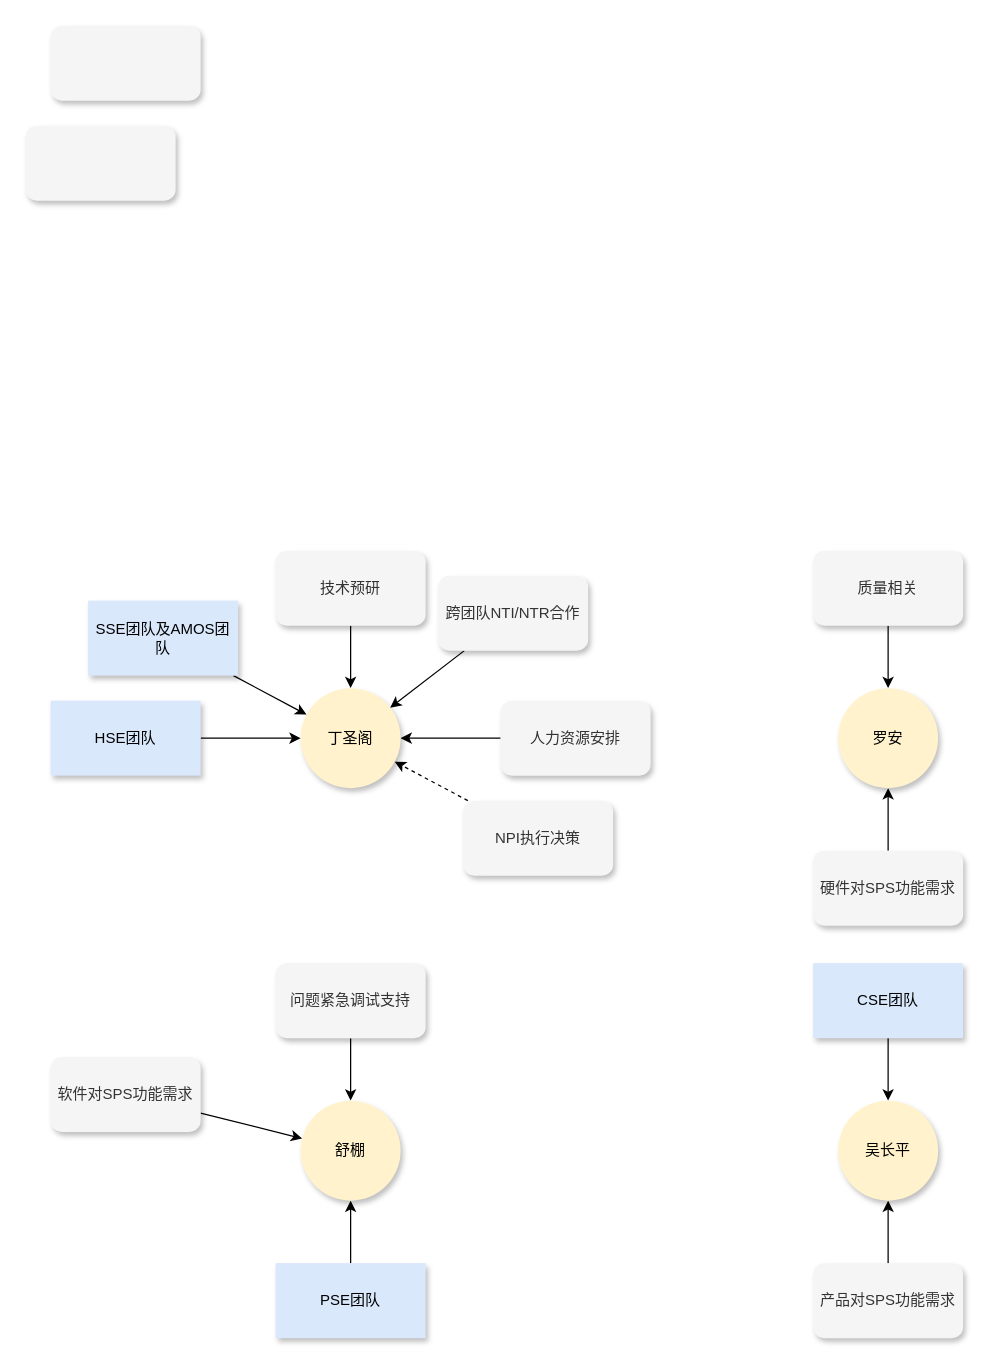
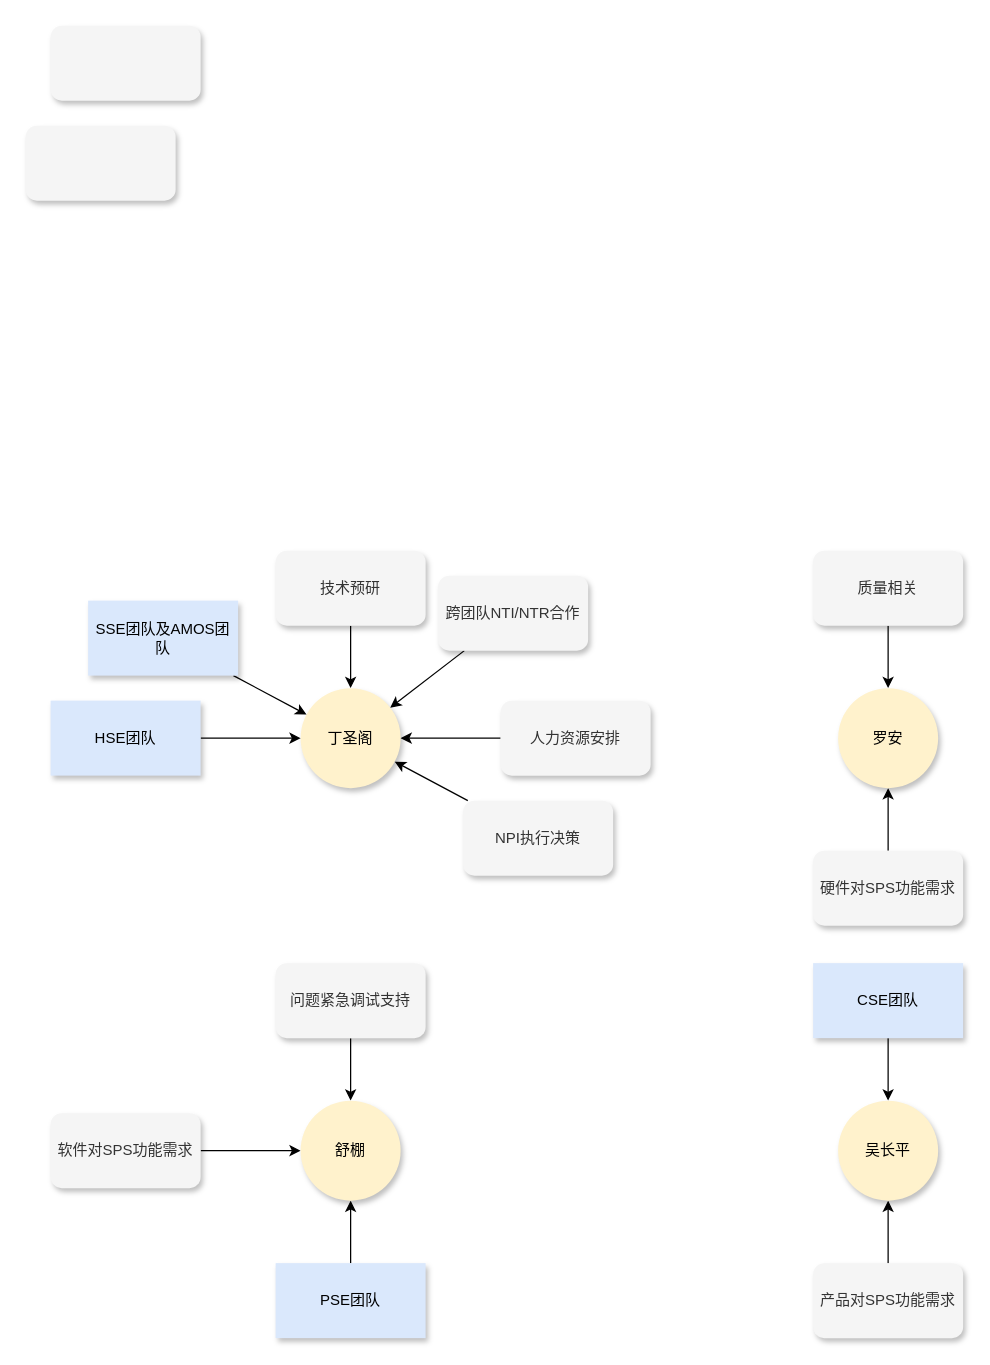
edge "NPI执行决策" -> "丁圣阁": style dashed -> solid
node "软件对SPS功能需求": moved (126, 1094) -> (126, 1151)
